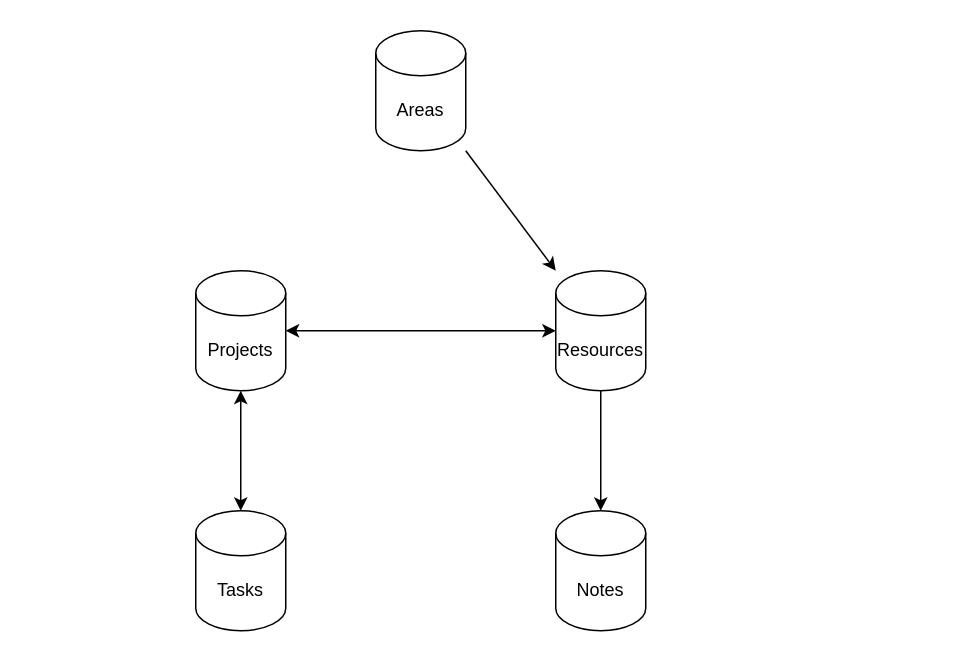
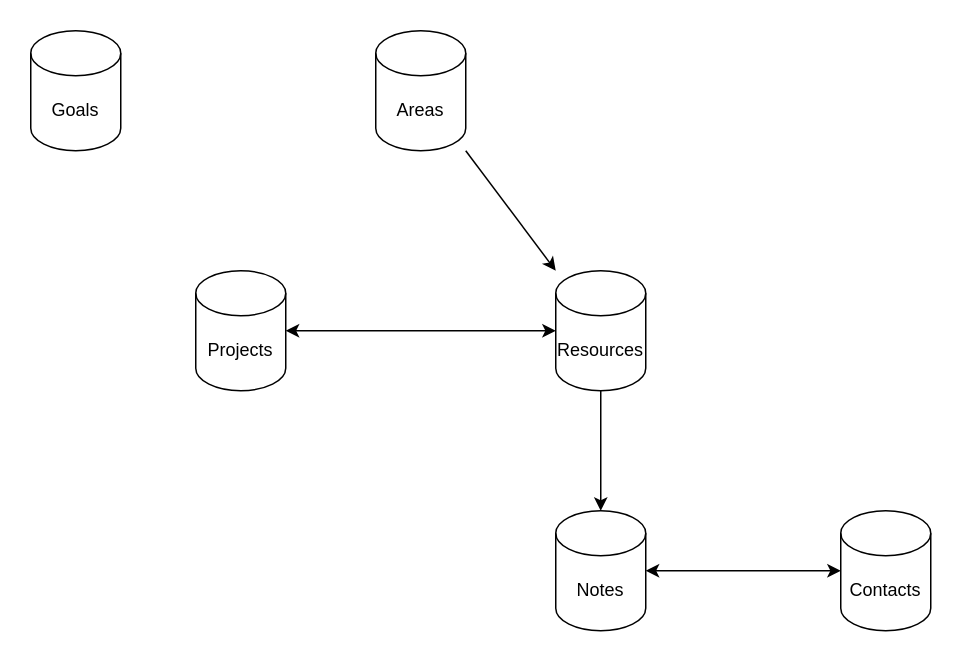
node "Goals": added
edge "Projects" -- "Tasks": removed
node "Tasks": removed
edge "Notes" -- "Contacts": added
node "Contacts": added
